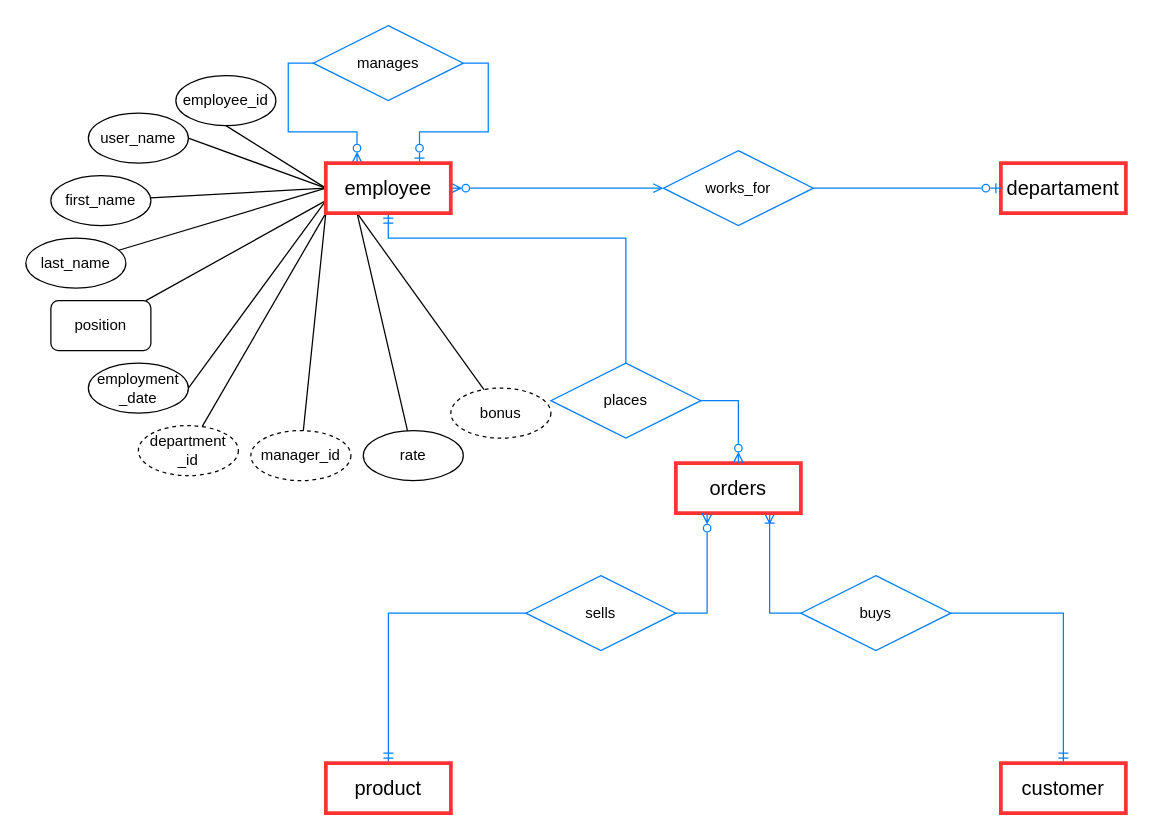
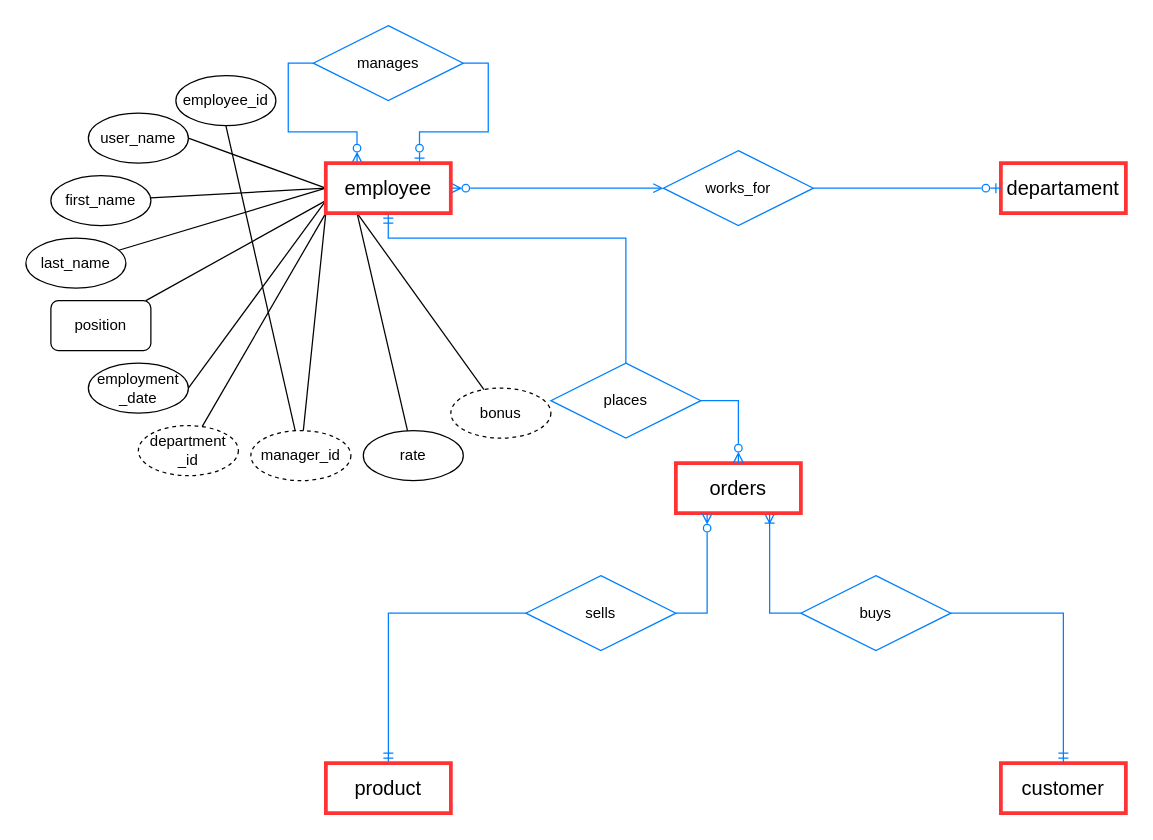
edge "employee_id" -- "employee": now "employee_id" -- "manager_id"
